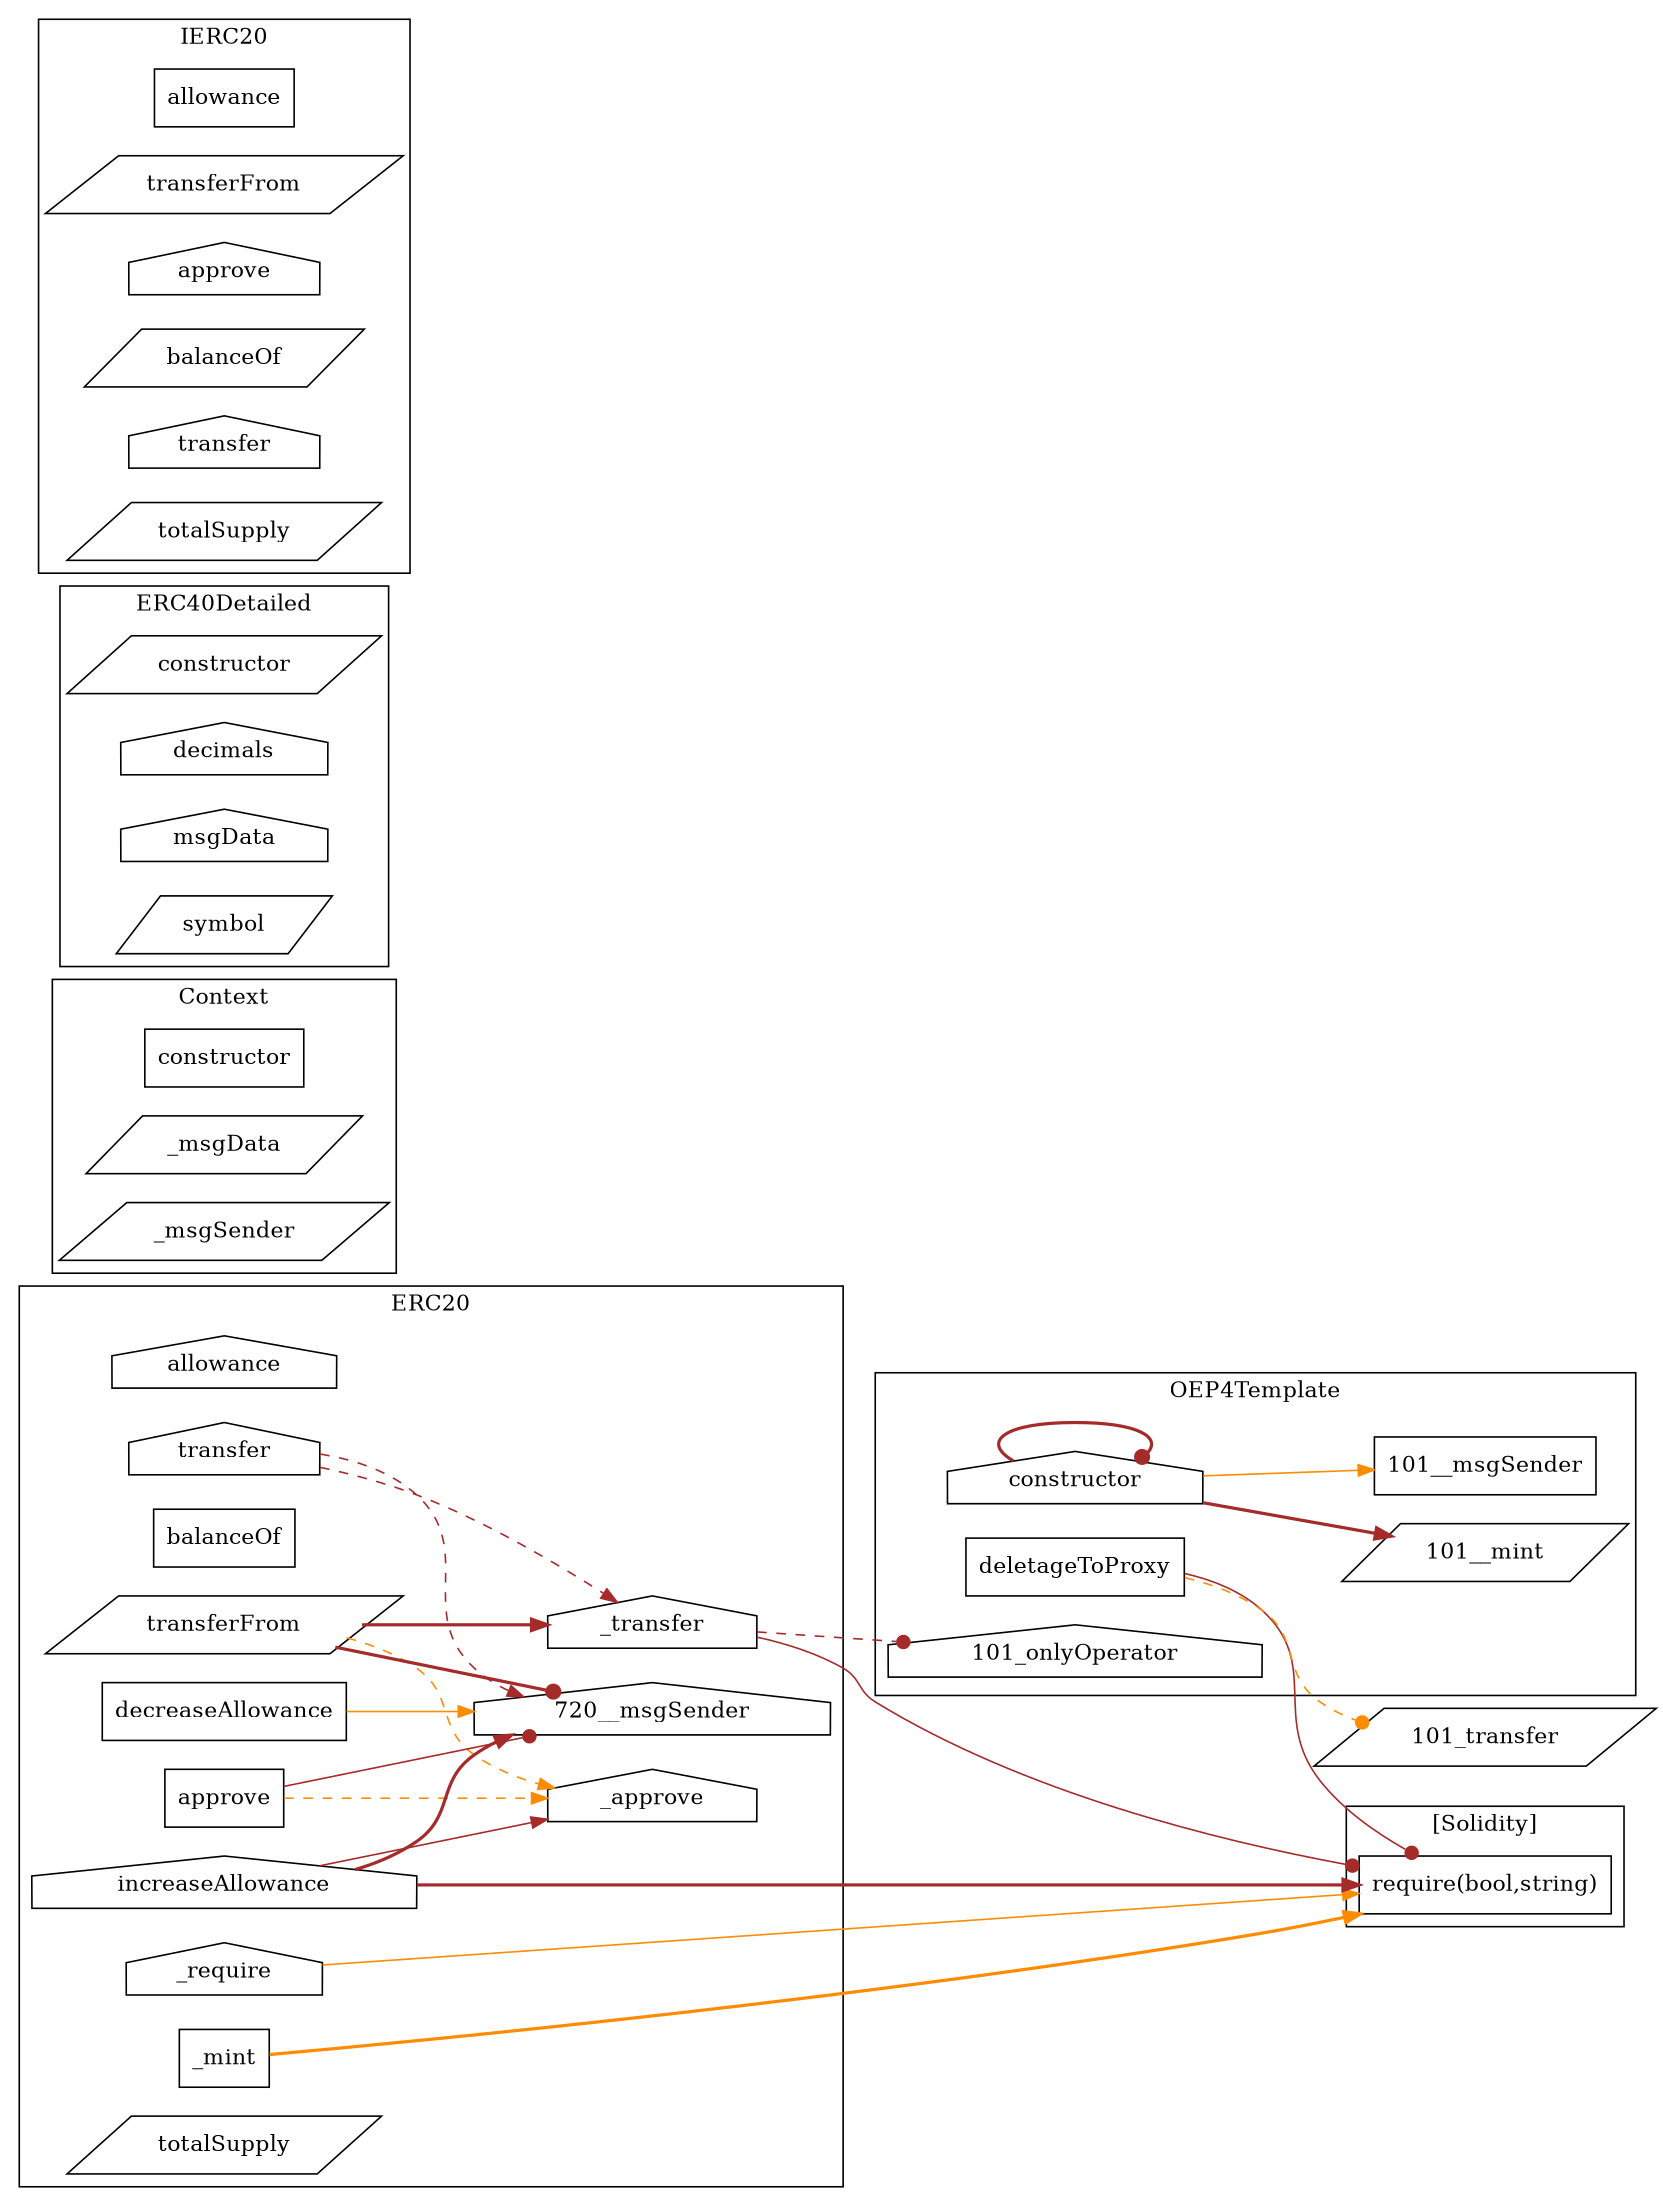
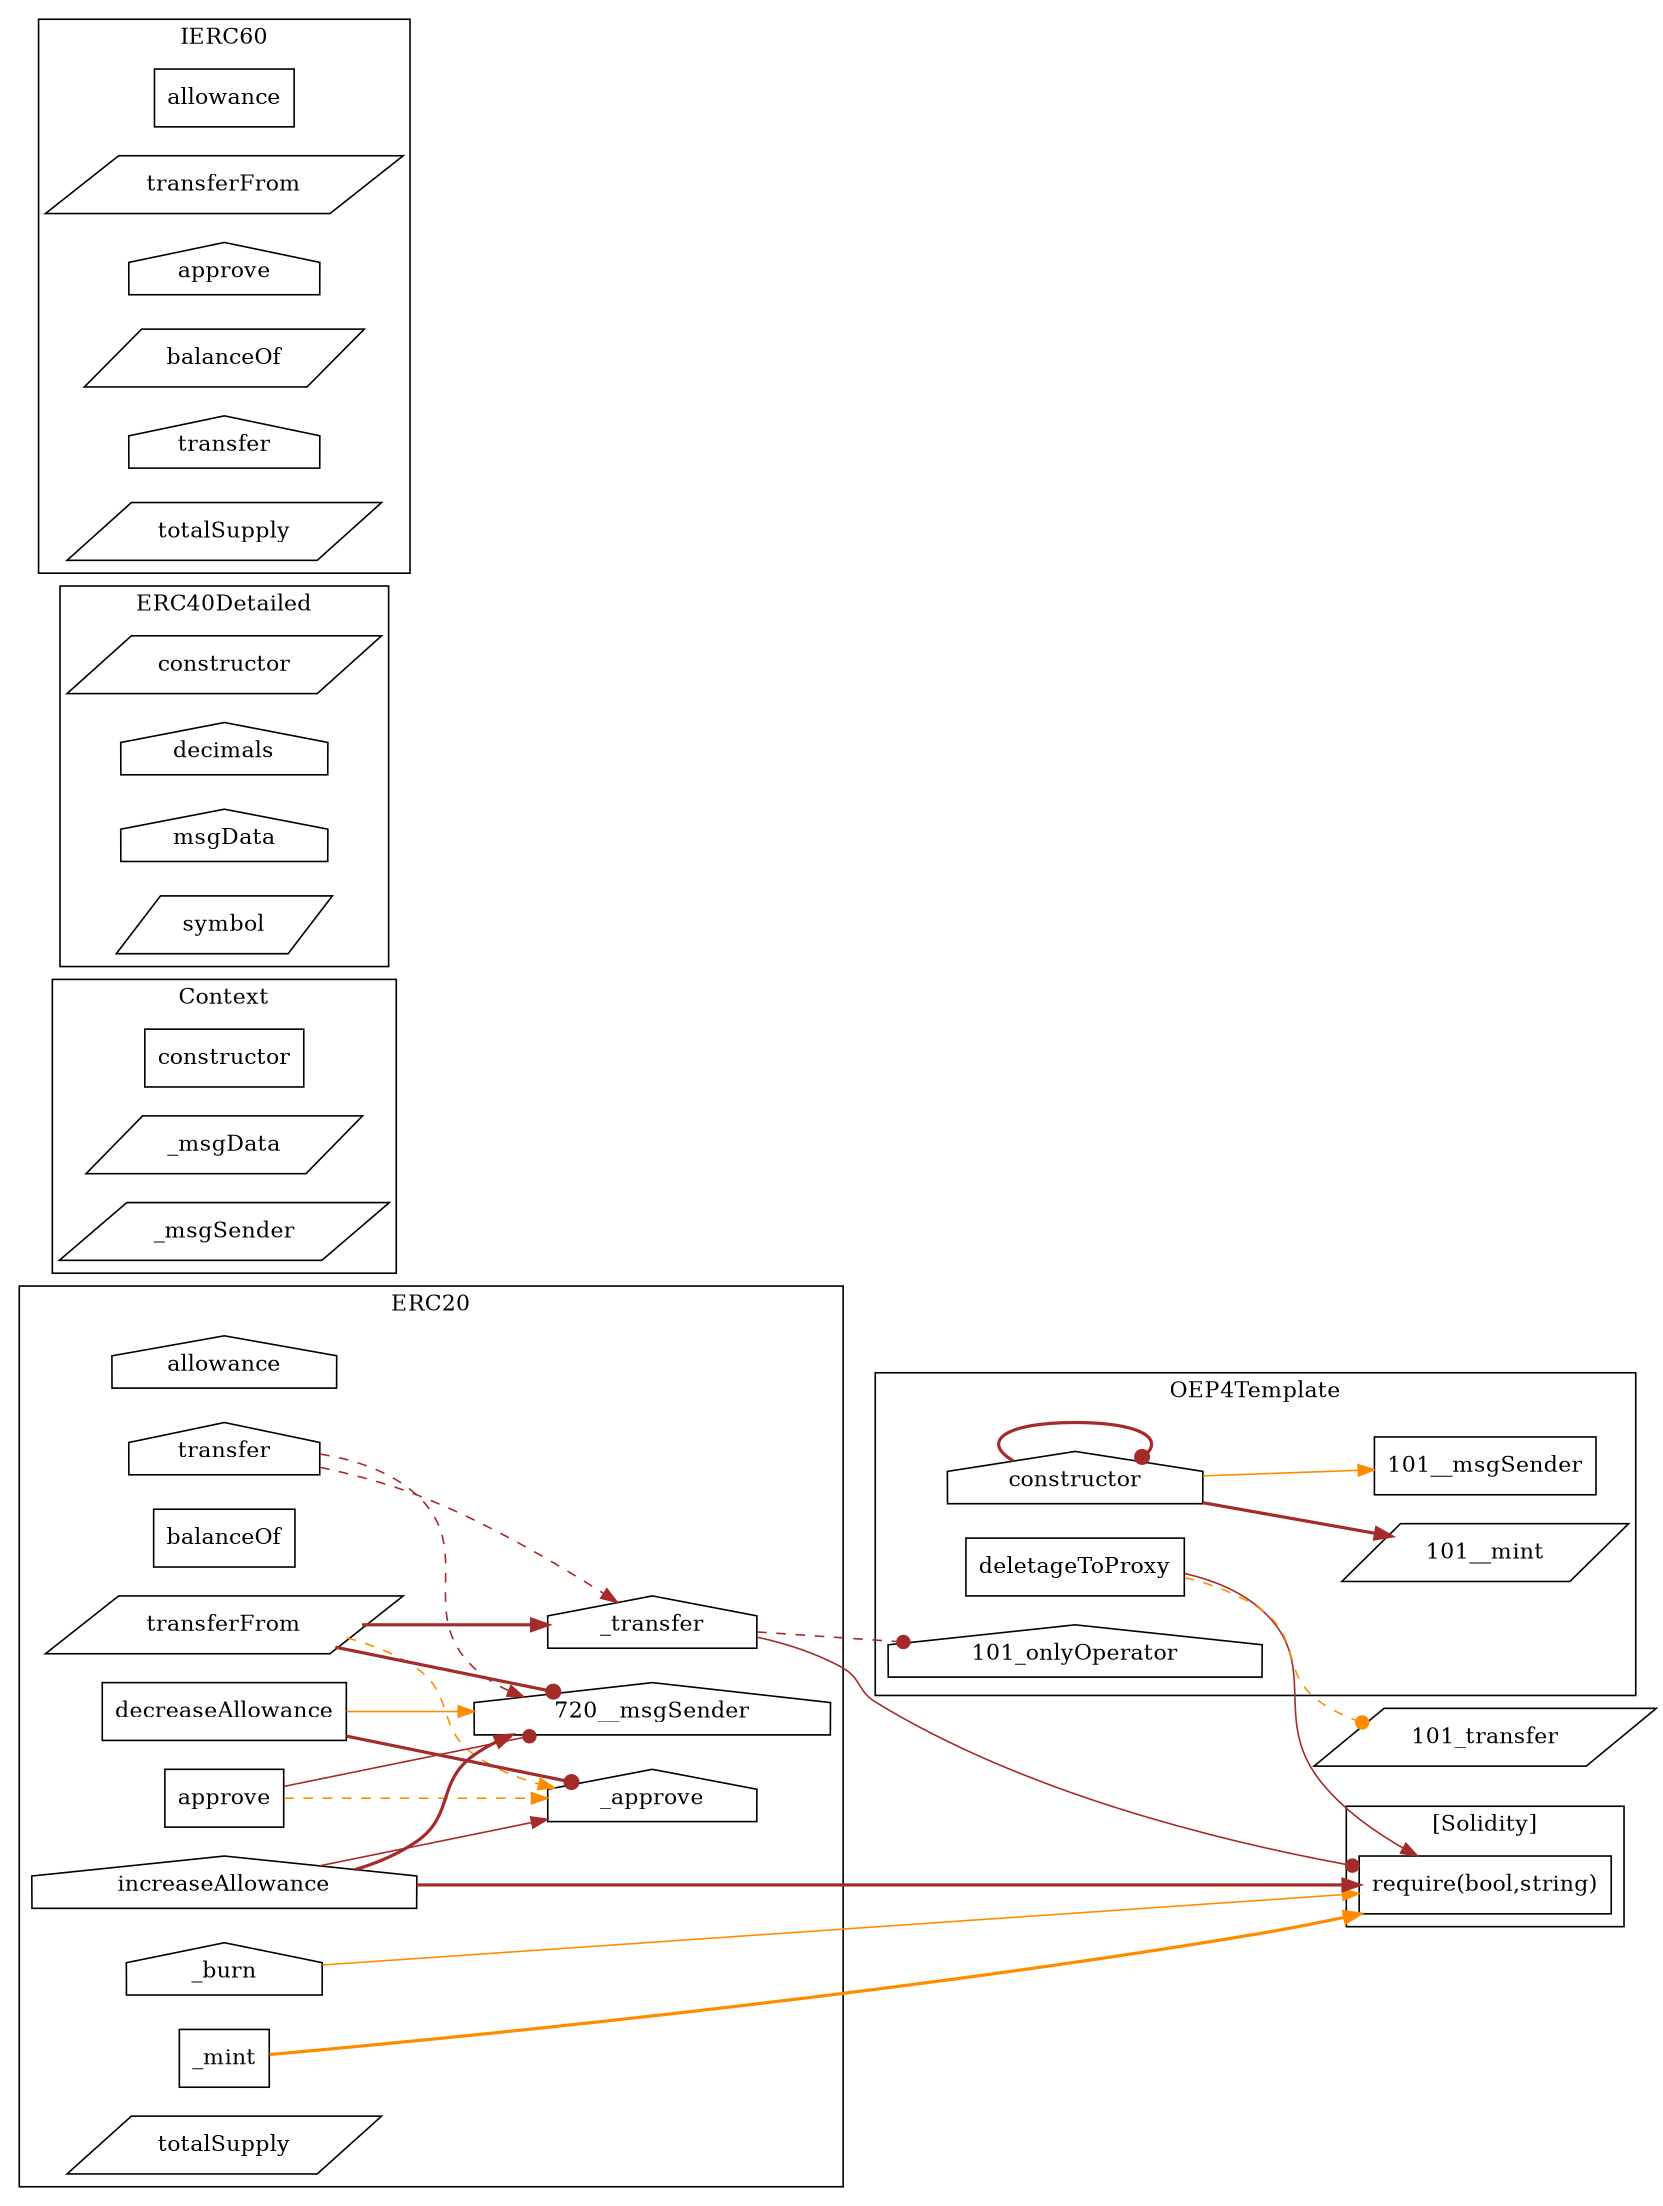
cluster "IERC20": label "IERC20" -> "IERC60"
edge "deletageToProxy" -> "require(bool,string)": arrowhead dot -> normal
edge "decreaseAllowance" -> "_approve": added
node "_require": label "_require" -> "_burn"
